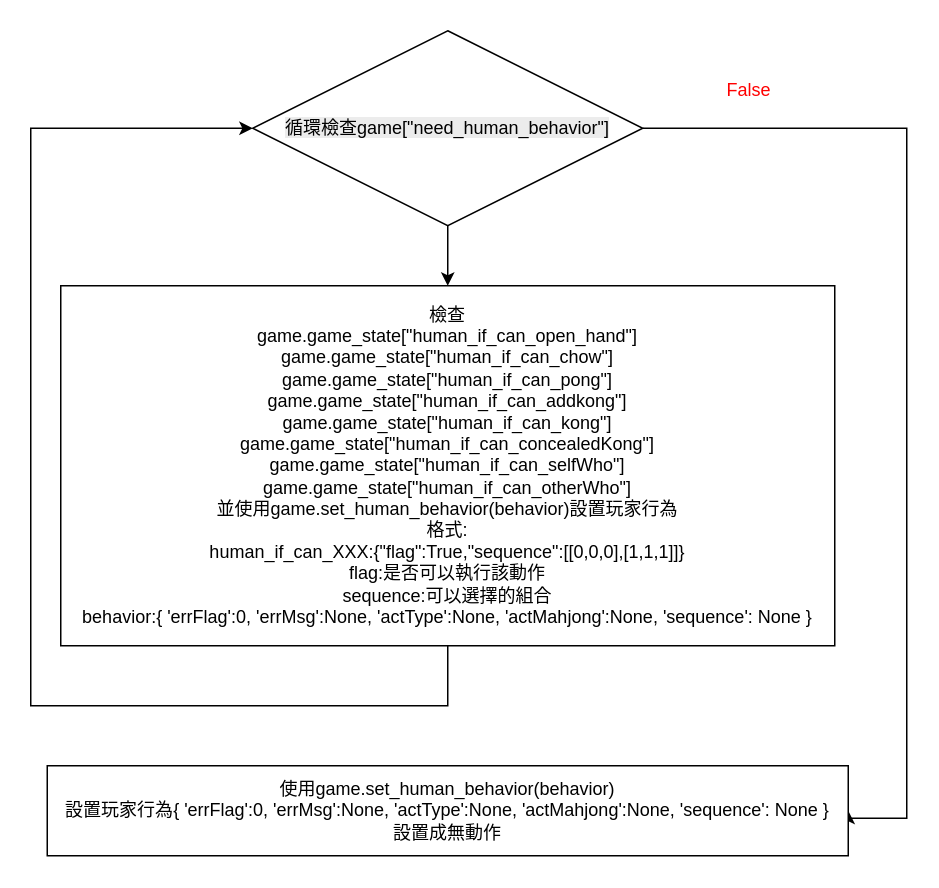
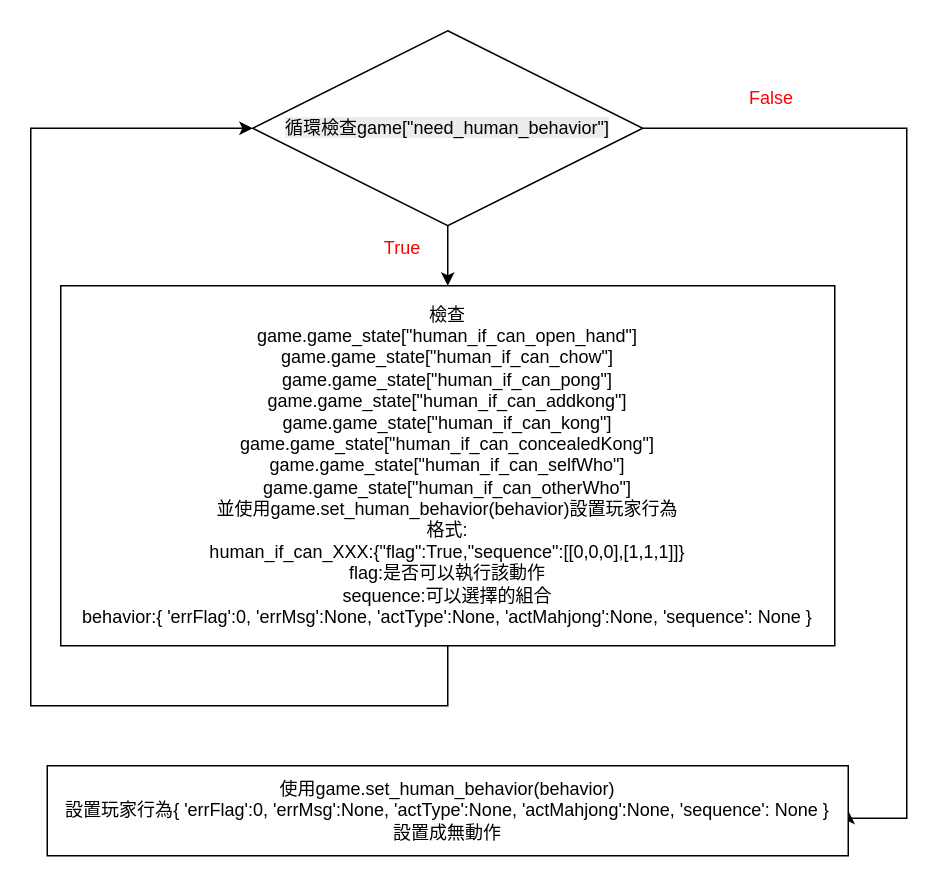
node "False": moved (749, 91) -> (772, 98)
node "True": added
